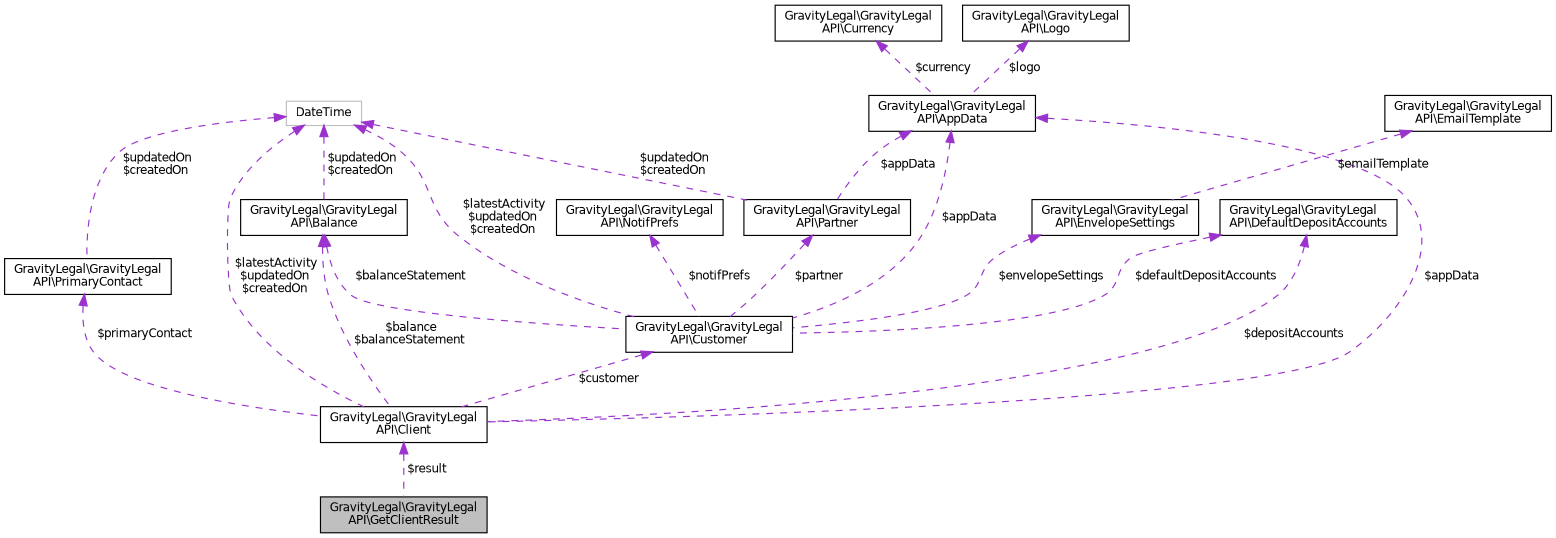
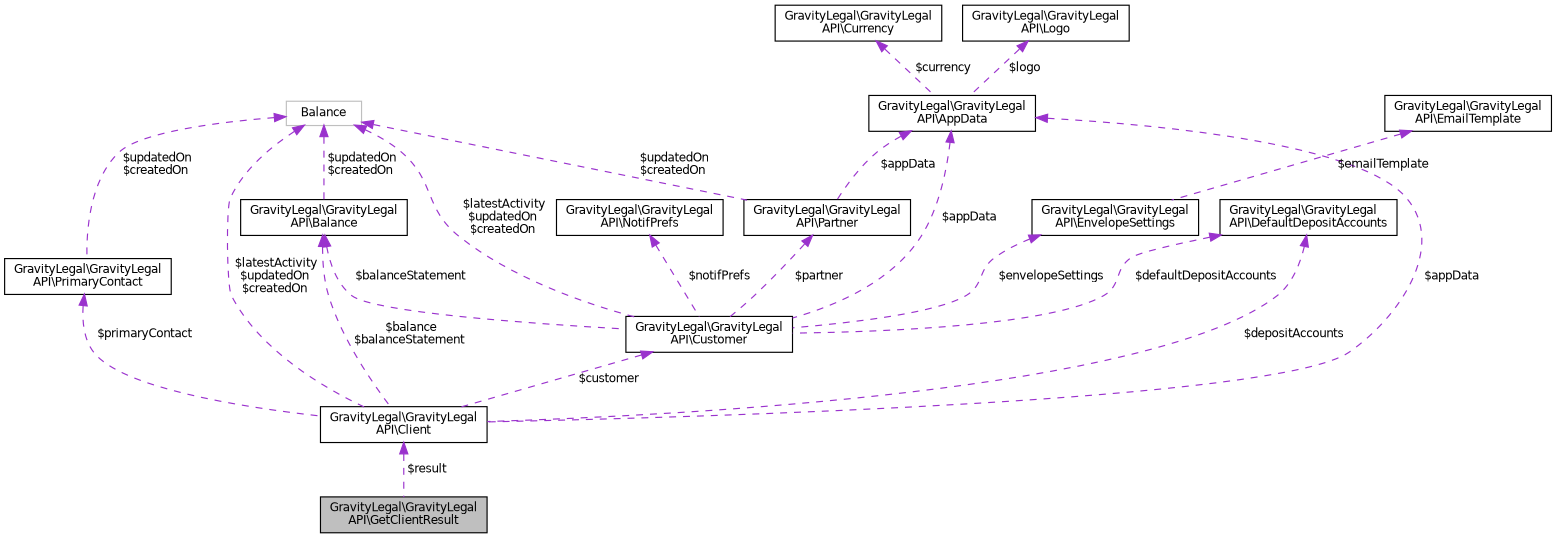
node "DateTime": label "DateTime" -> "Balance"
